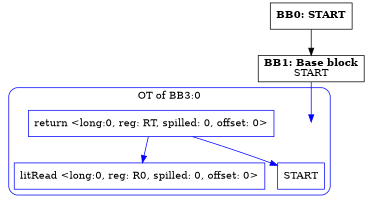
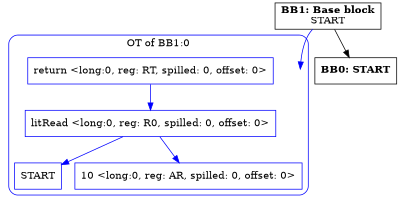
edge "BB0: START" -> "BB1: Base block": reversed
cluster "OT of BB3:0": label "OT of BB3:0" -> "OT of BB1:0"
edge "return <long:0, reg: RT, spilled: 0, offset: 0>" -> "START": now "litRead <long:0, reg: R0, spilled: 0, offset: 0>" -> "START"
node "10 <long:0, reg: AR, spilled: 0, offset: 0>": added
